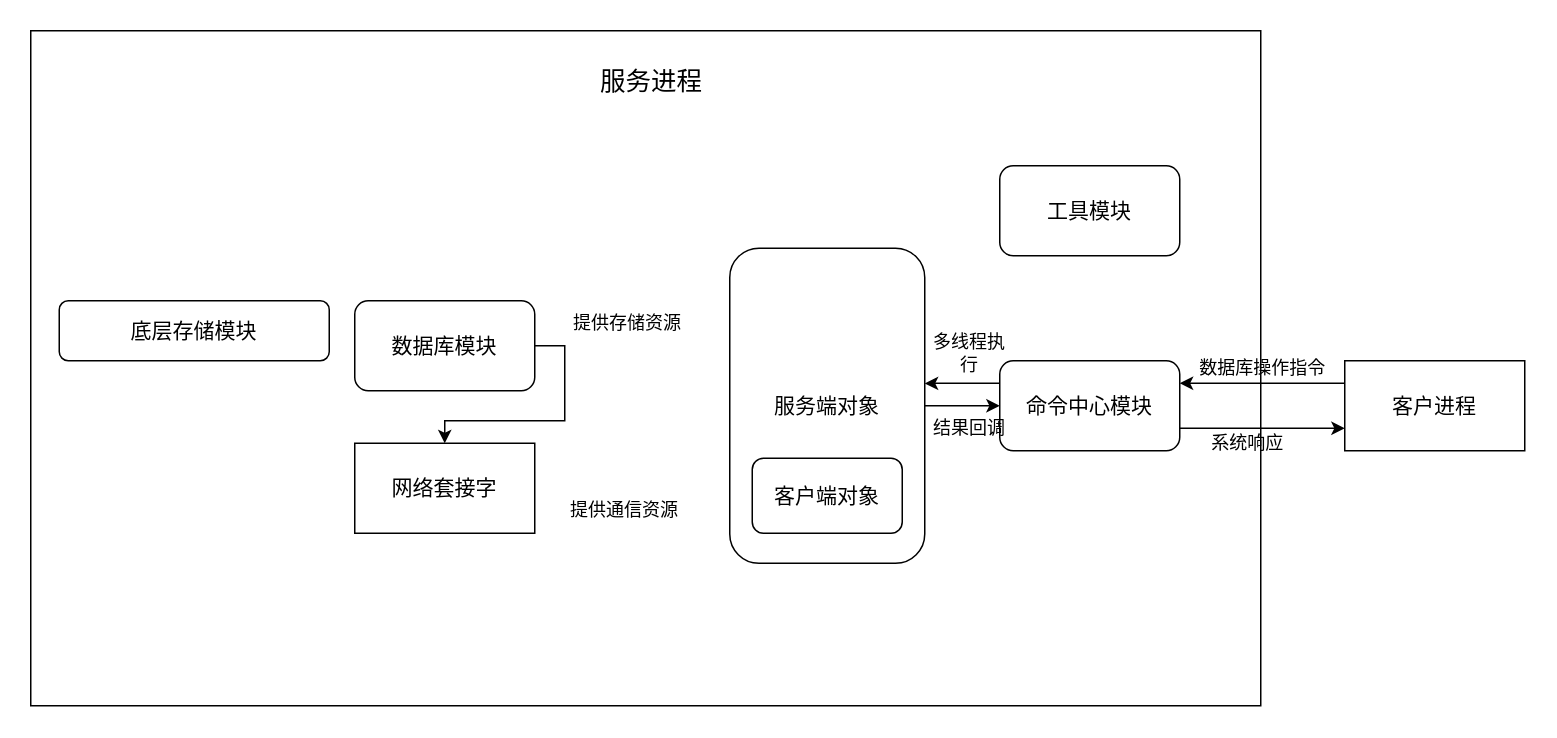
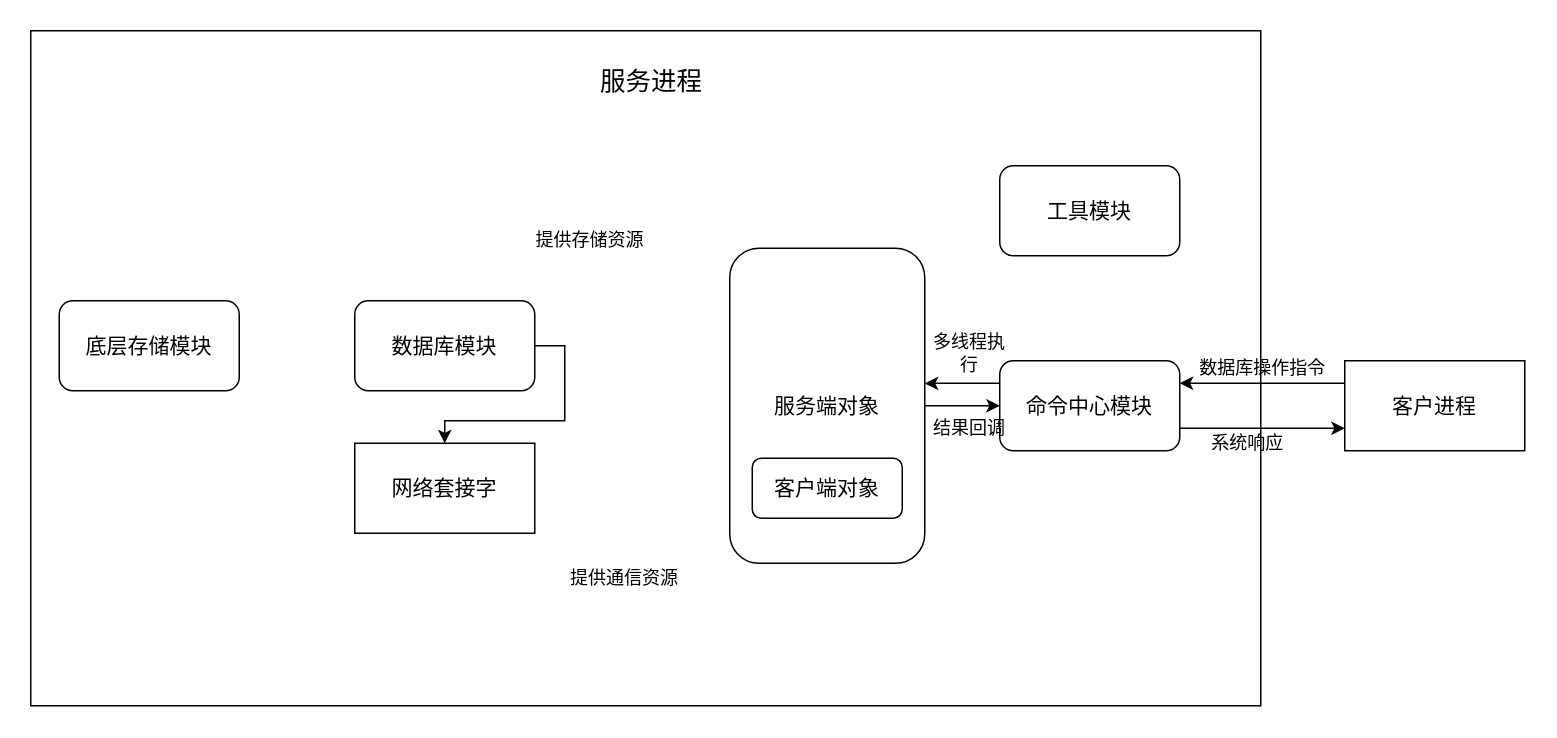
node "提供存储资源": moved (628, 323) -> (590, 241)
node "底层存储模块": size 270x60 -> 180x90
node "客户端对象": size 150x75 -> 150x60
node "提供通信资源": moved (625, 511) -> (625, 578)
